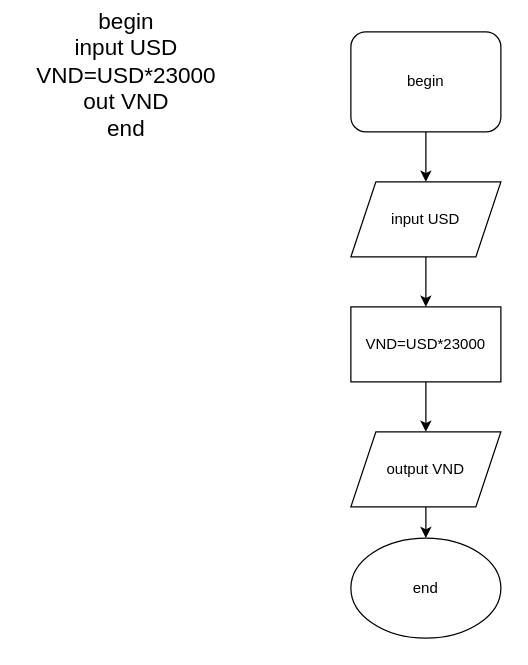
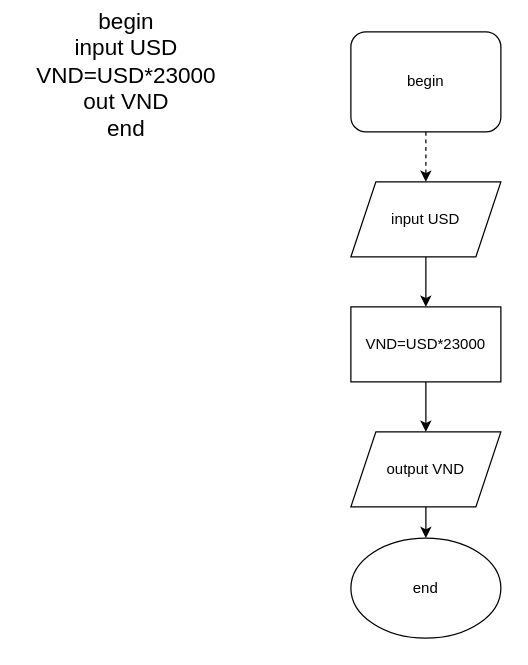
edge "begin" -> "input USD": style solid -> dashed
